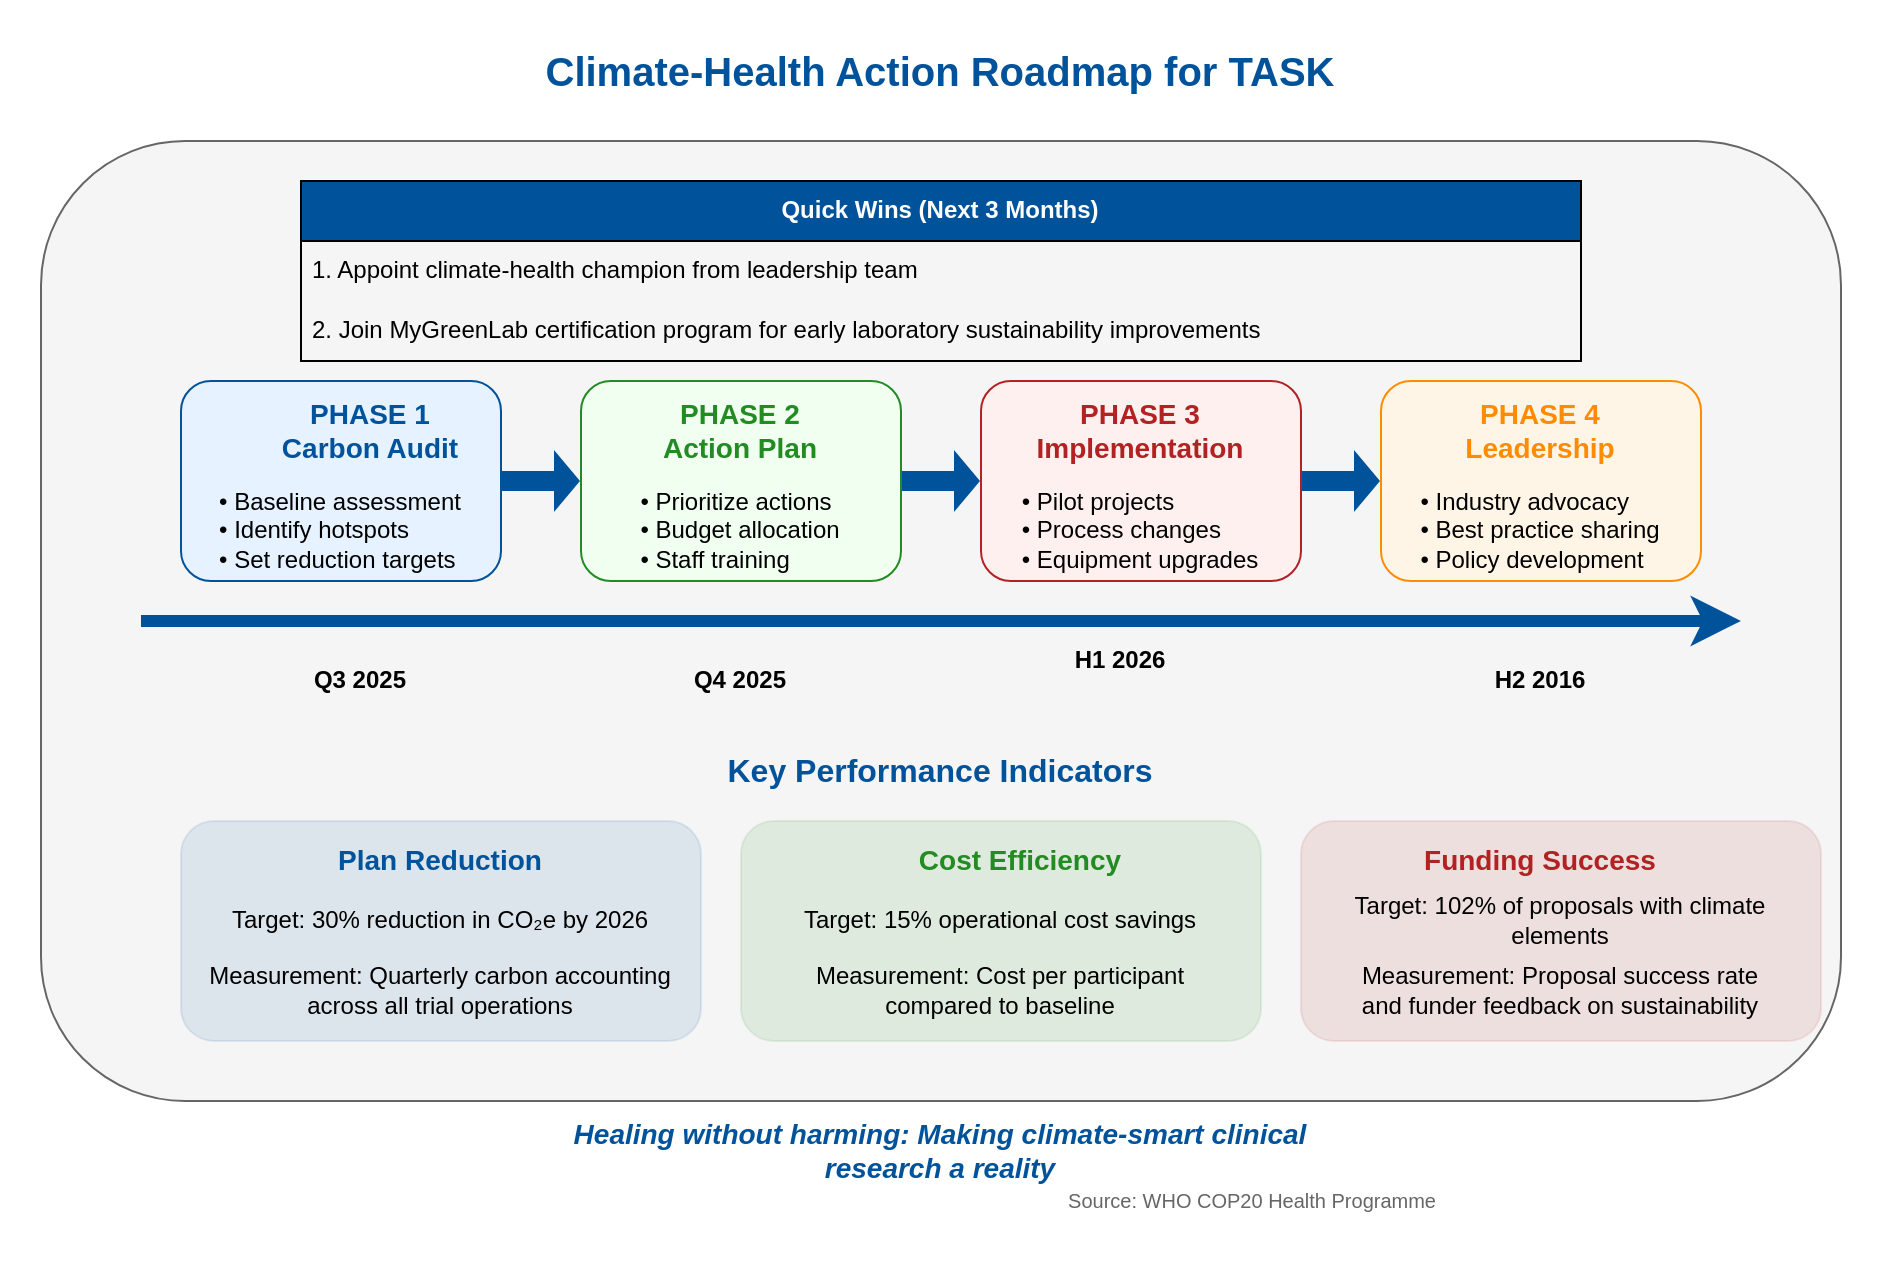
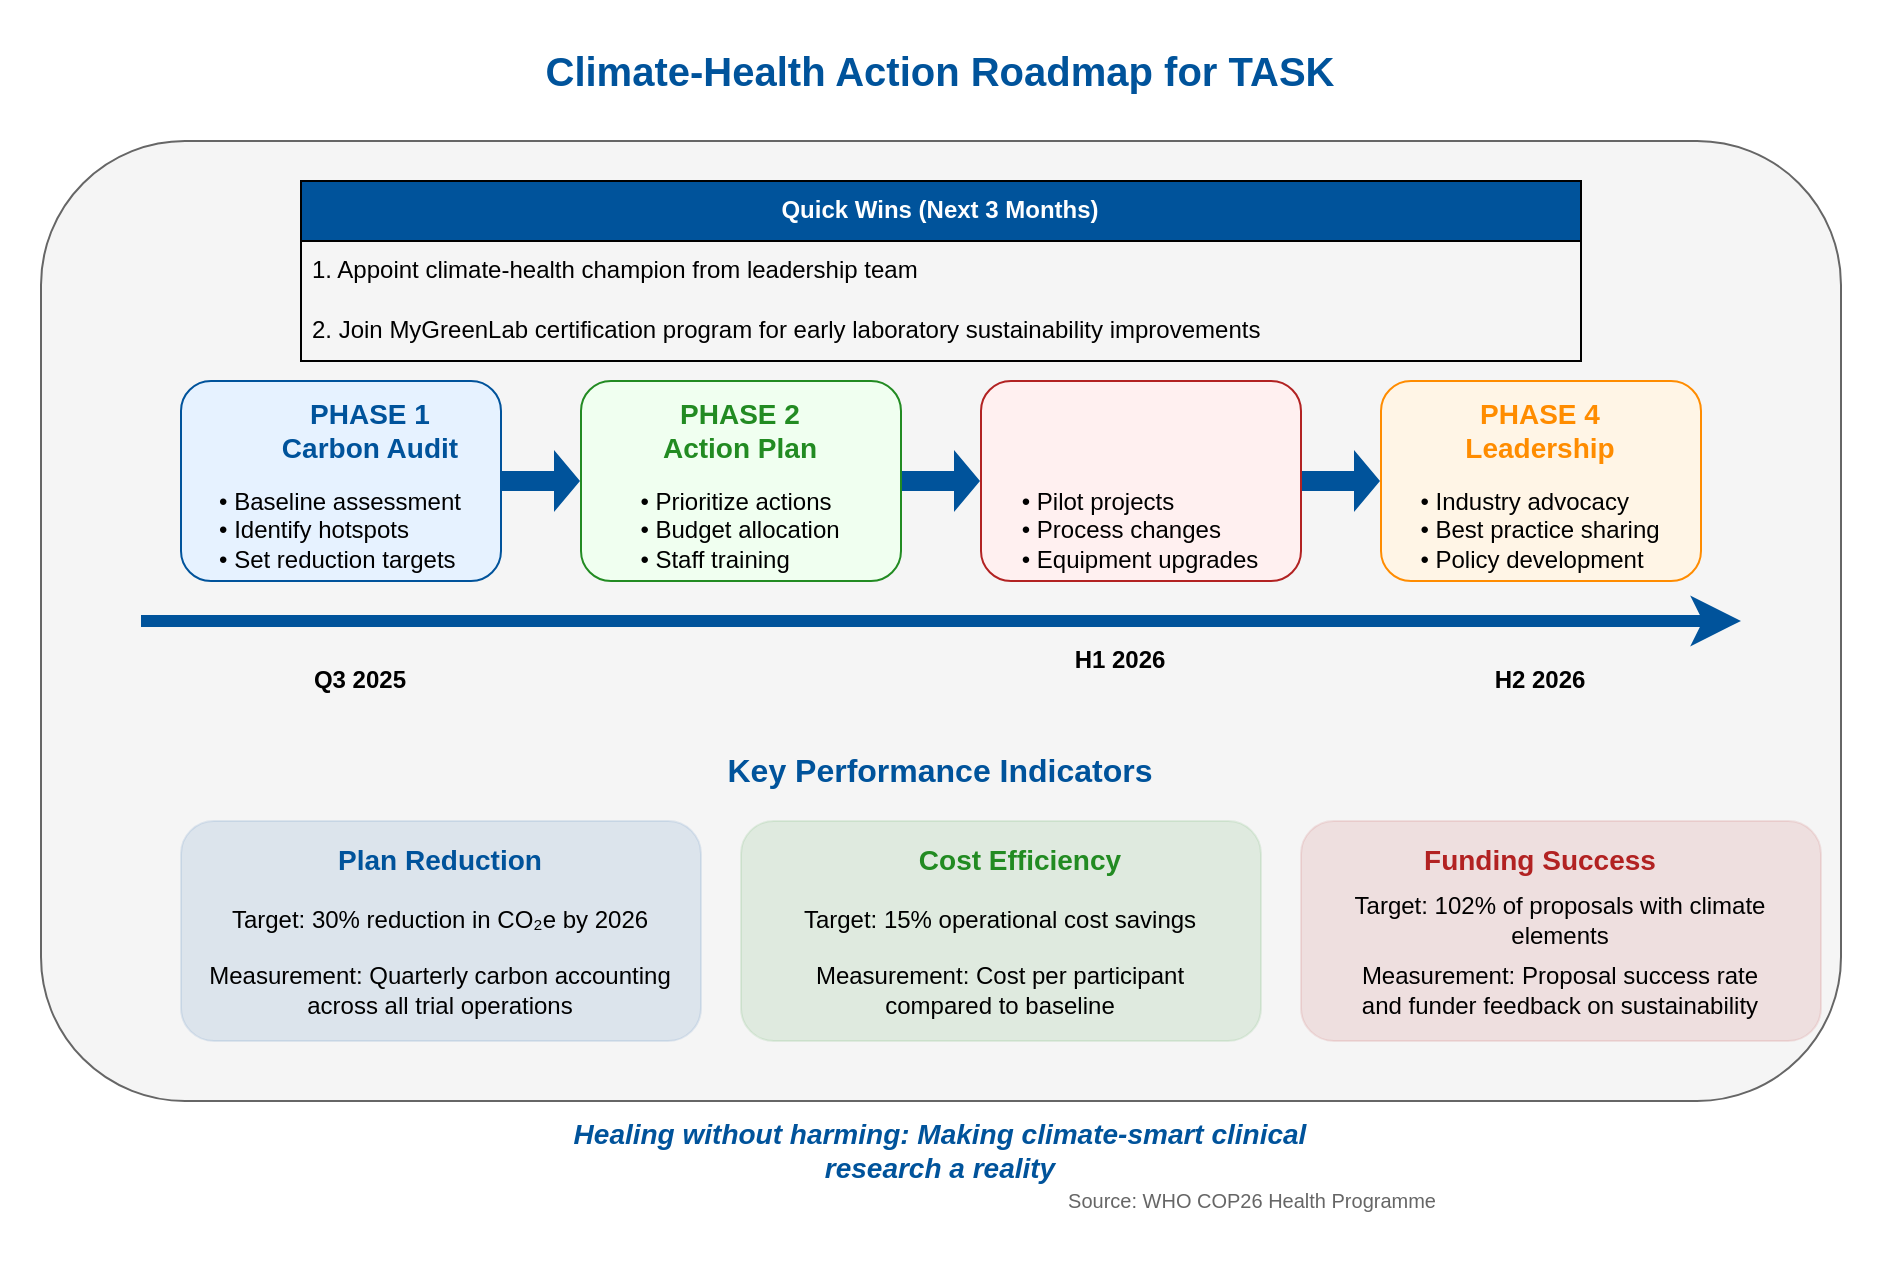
node "PHASE 3 Implementation": removed
node "Q4 2025": removed
node "H2 2016": label "H2 2016" -> "H2 2026"
node "Source: WHO COP20 Health Programme": label "Source: WHO COP20 Health Programme" -> "Source: WHO COP26 Health Programme"
